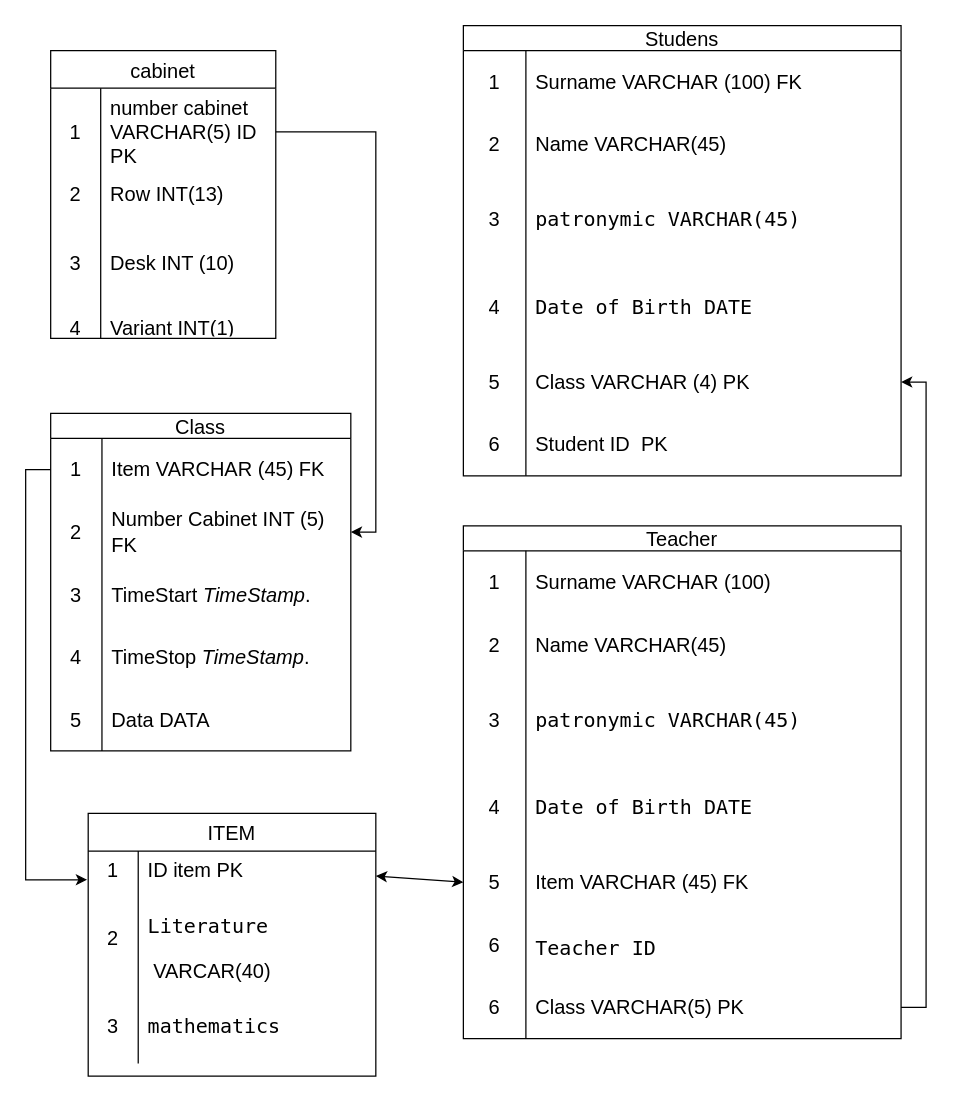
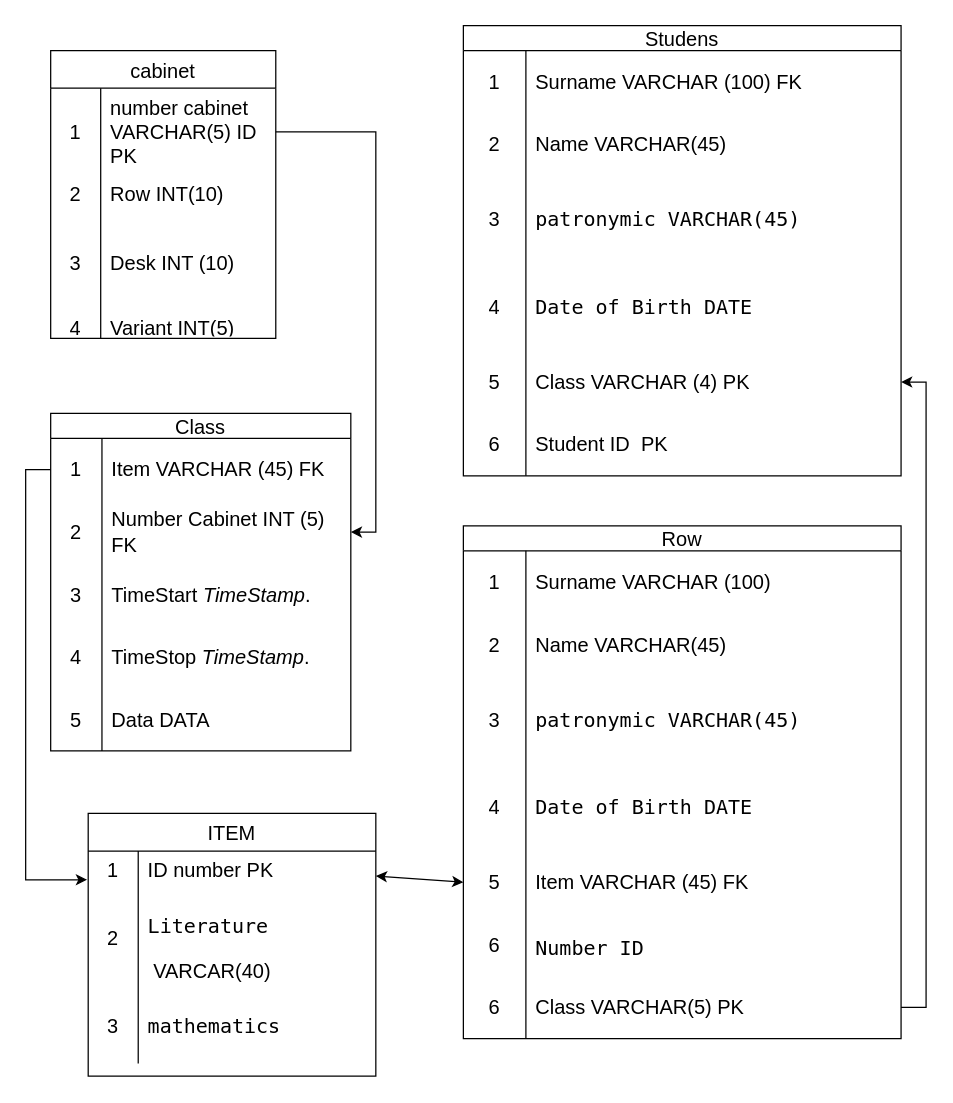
node "Row INT(13)": label "Row INT(13)" -> "Row INT(10)"
node "Variant INT(1)": label "Variant INT(1)" -> "Variant INT(5)"
node "Teacher": label "Teacher" -> "Row"
node "ID item PK": label "ID item PK" -> "ID number PK"
node "Teacher ID": label "Teacher ID" -> "Number ID"
